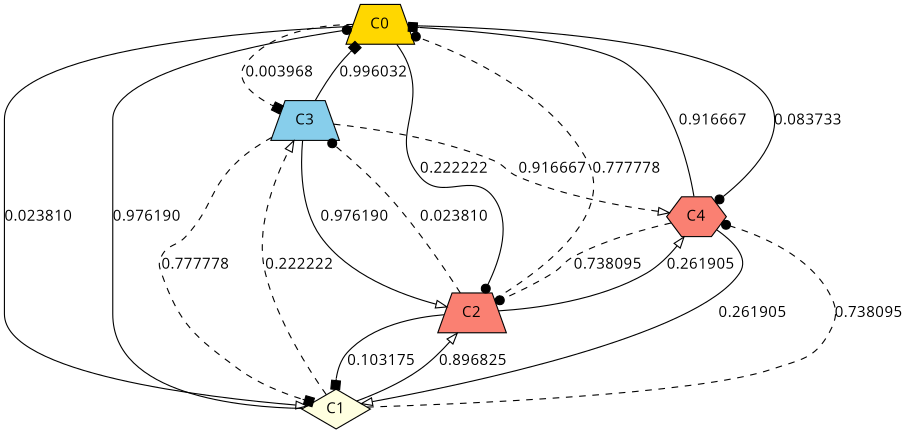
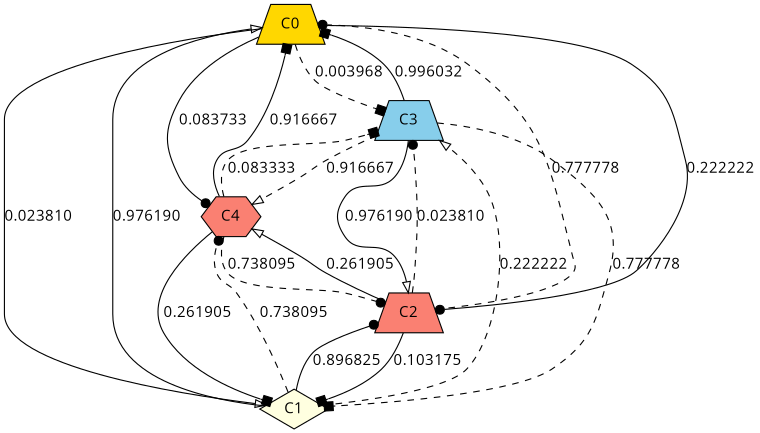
edge "C4" -> "C3": added, label "0.083333"
edge "C1" -> "C0": arrowhead dot -> onormal
edge "C4" -> "C1": arrowhead onormal -> box
edge "C1" -> "C2": arrowhead onormal -> dot
